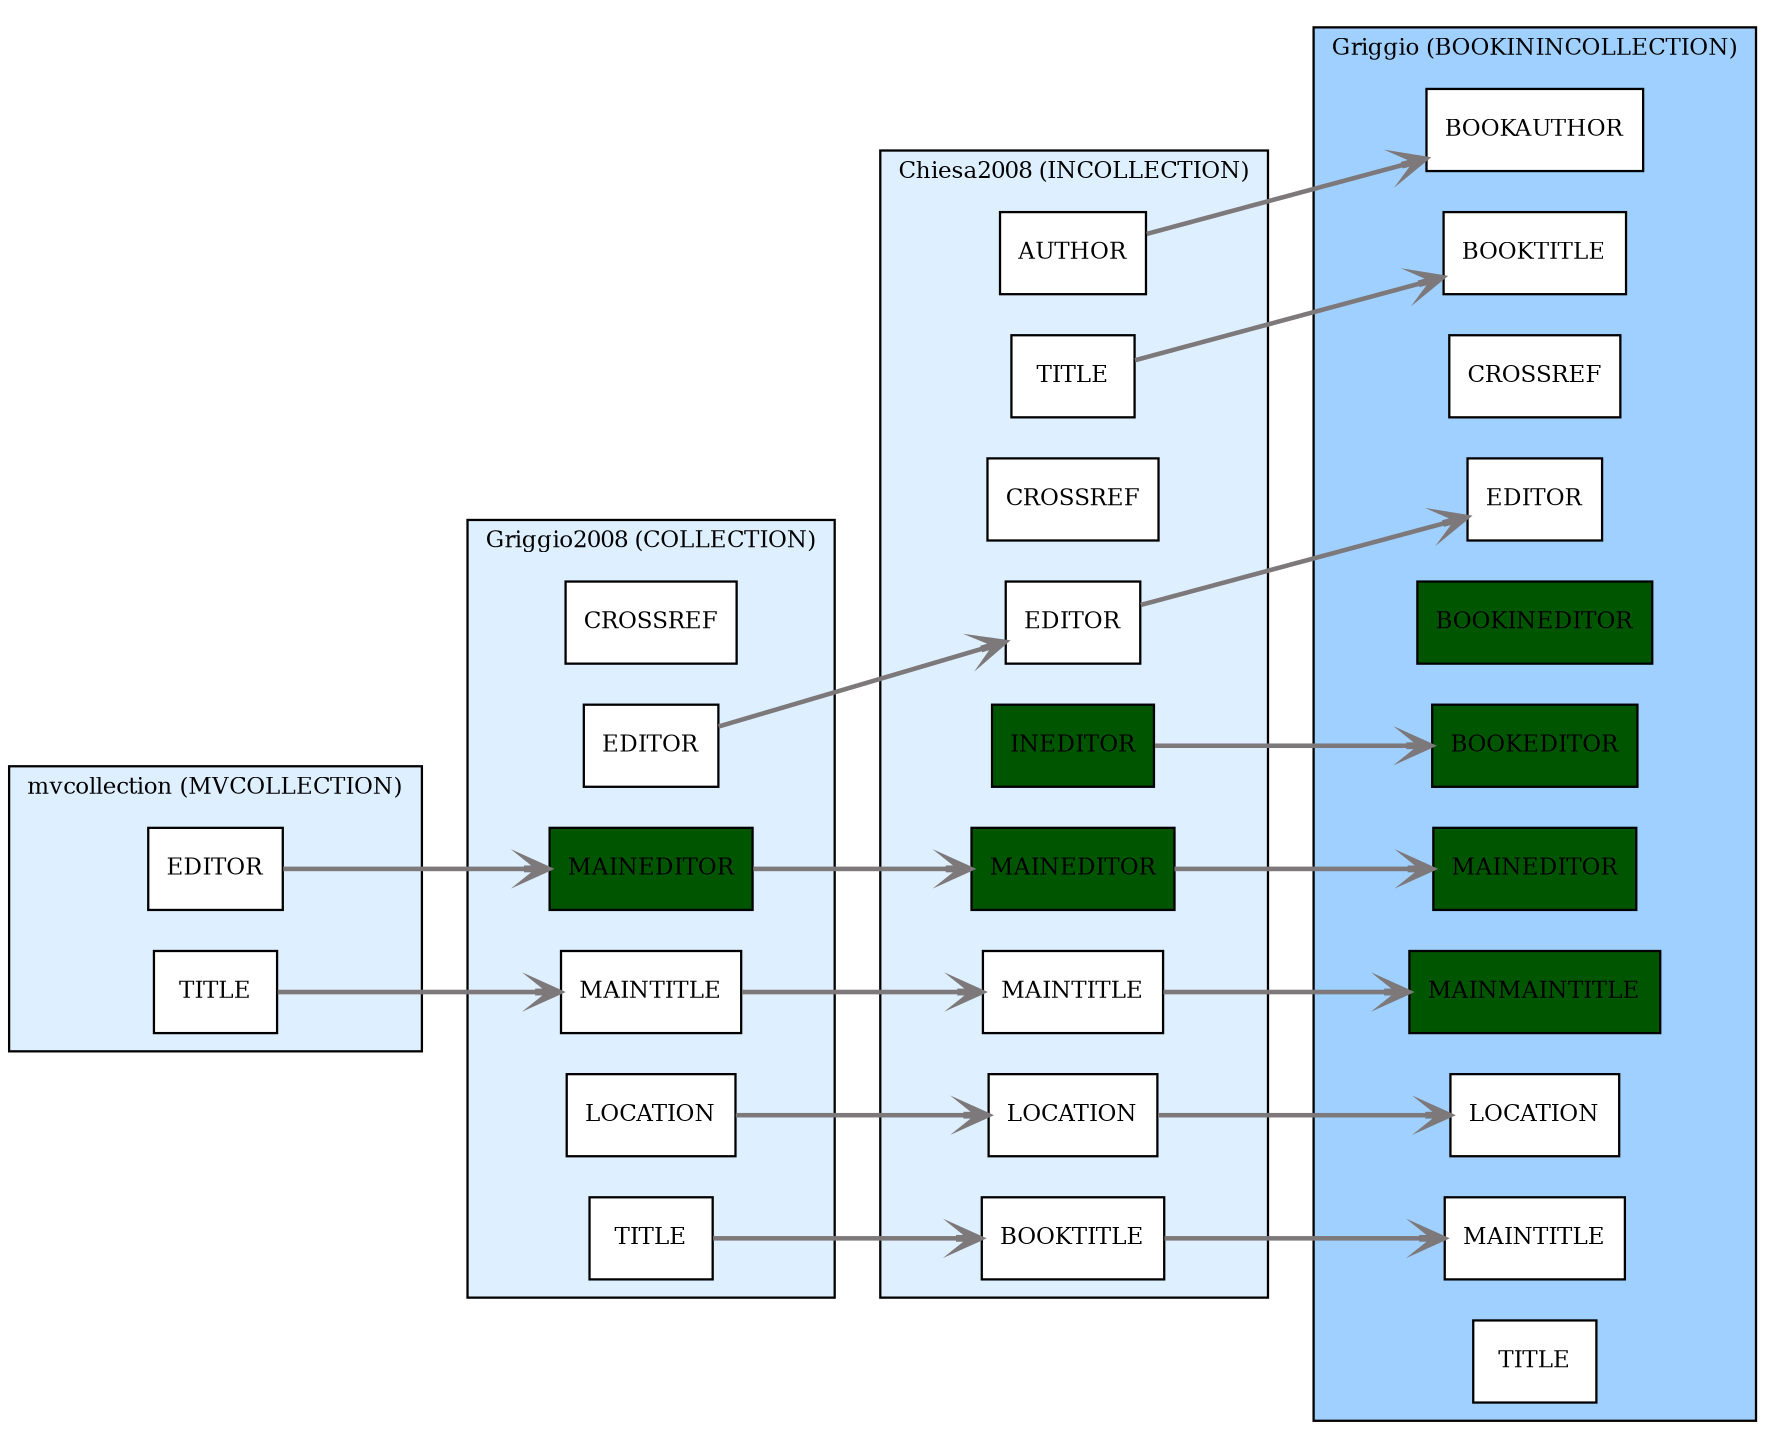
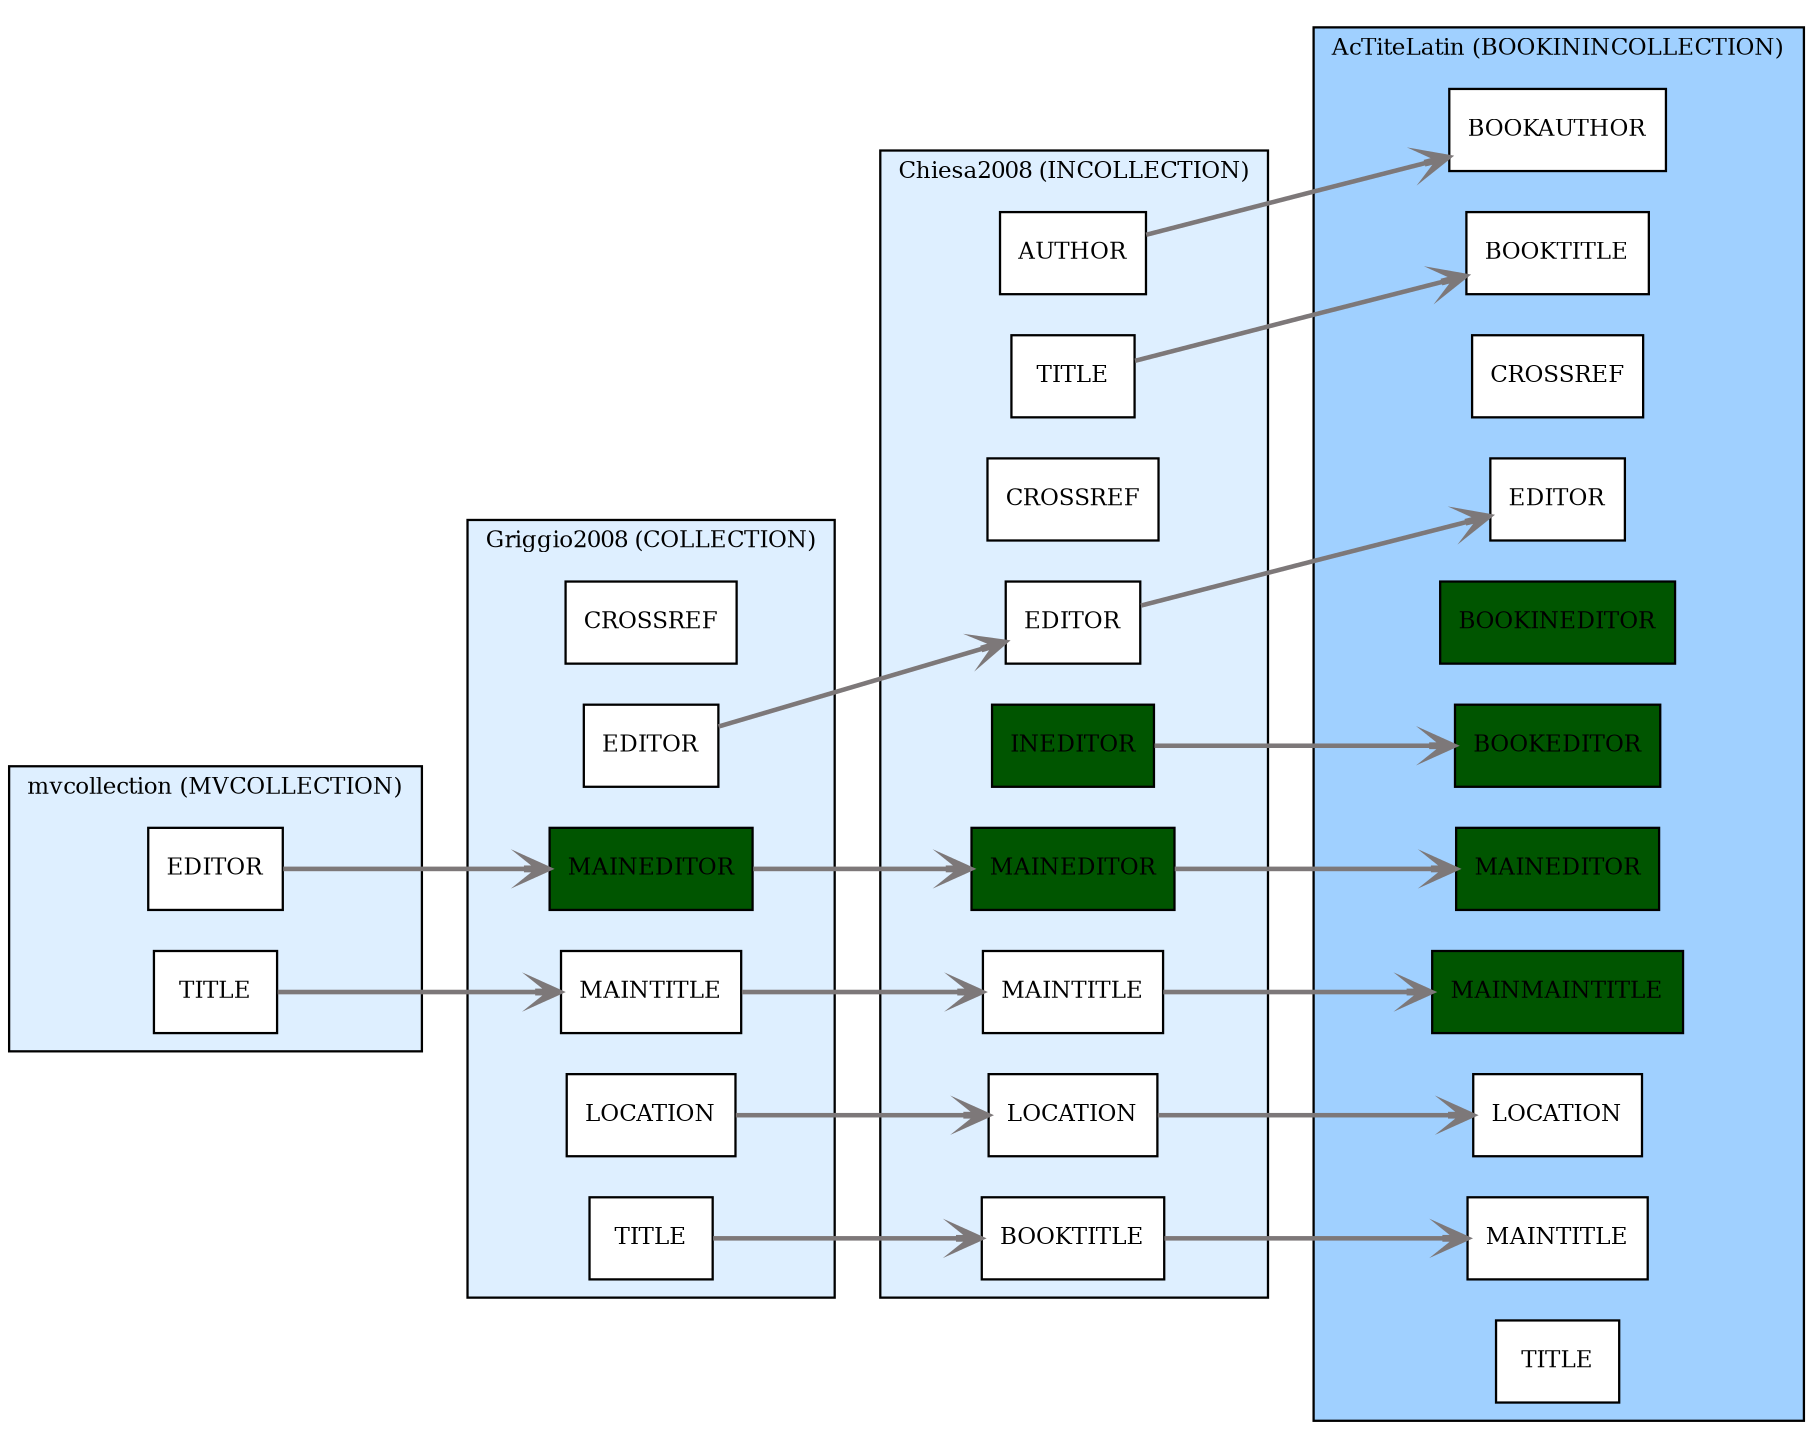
cluster "Griggio (BOOKININCOLLECTION)": label "Griggio (BOOKININCOLLECTION)" -> "AcTiteLatin (BOOKININCOLLECTION)"
